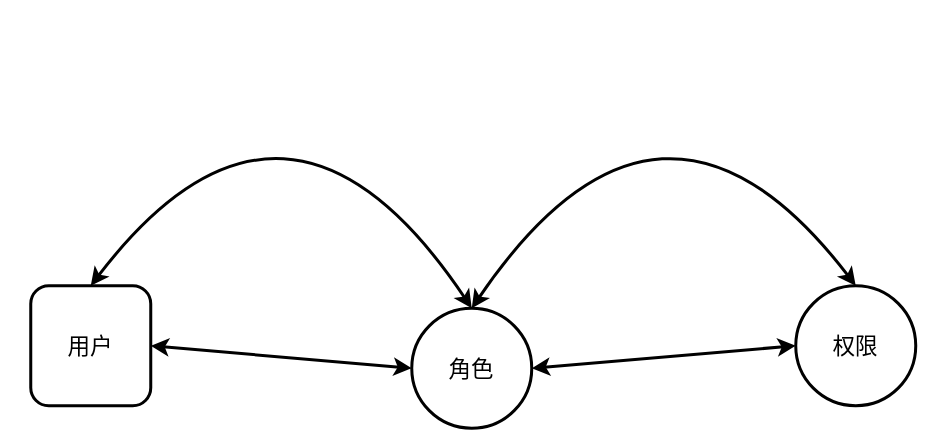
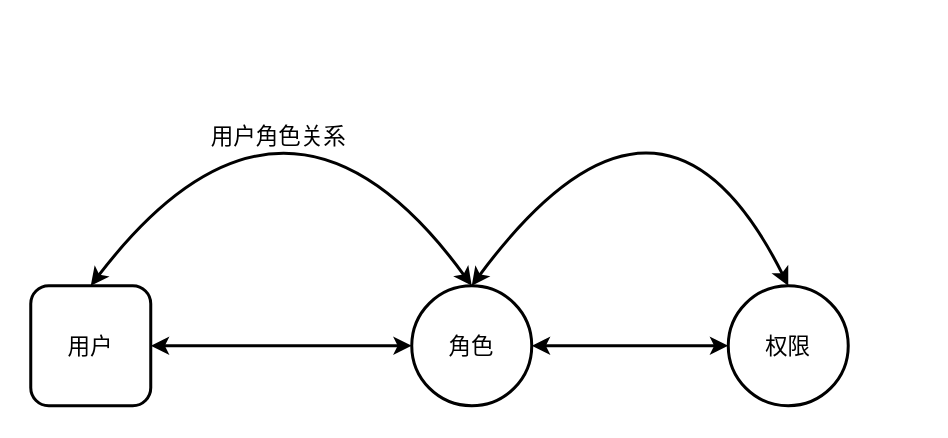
node "用户角色关系": added
node "权限": moved (856, 346) -> (788, 346)
node "角色": moved (472, 368) -> (472, 346)
